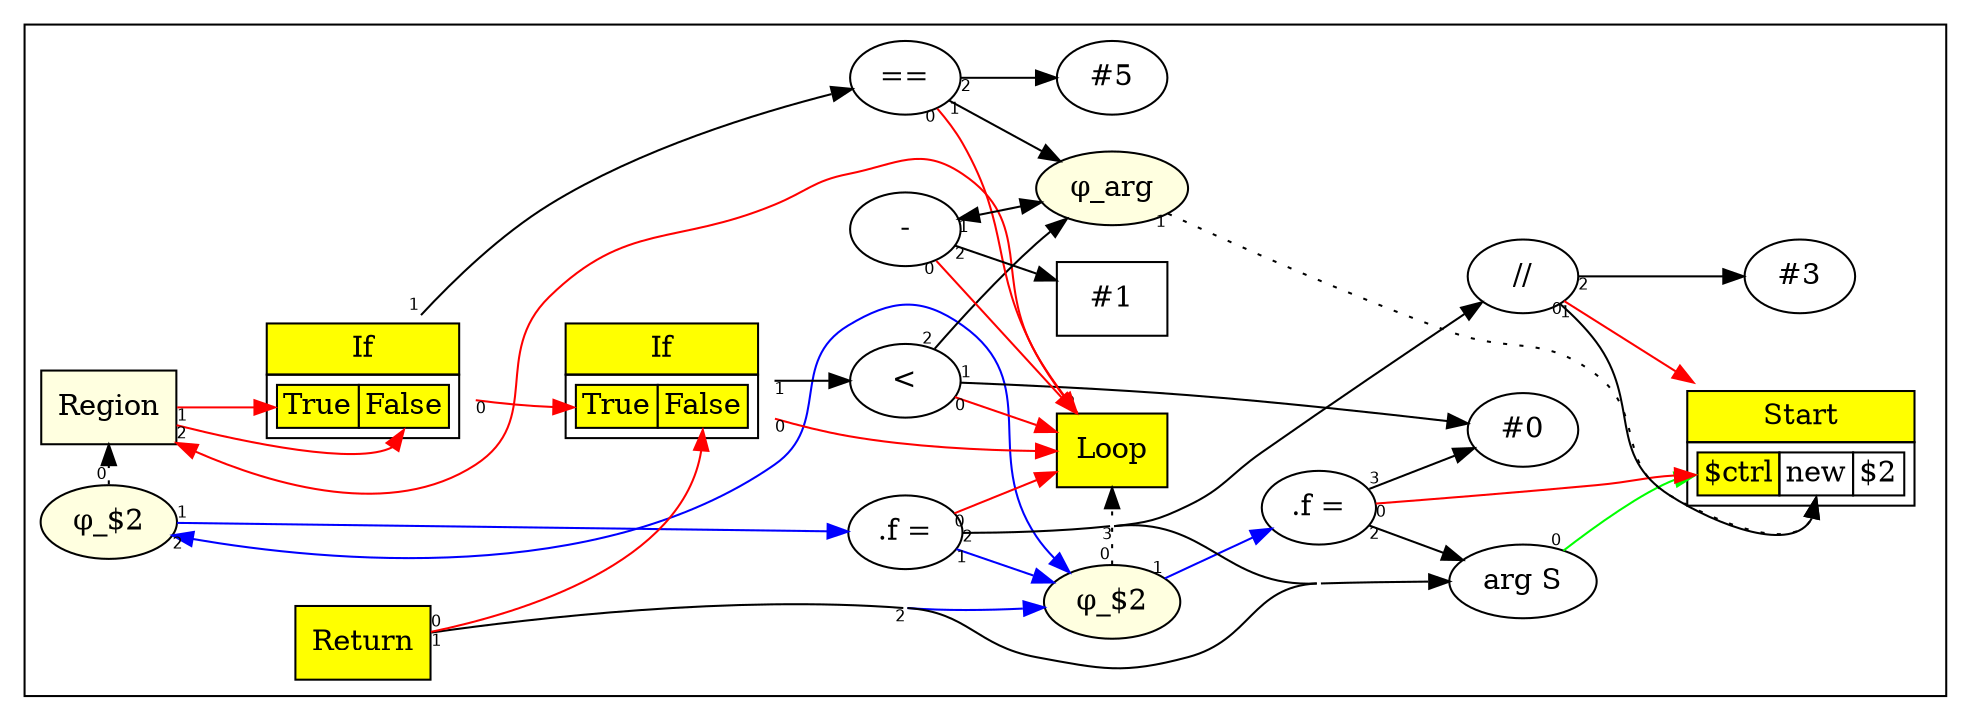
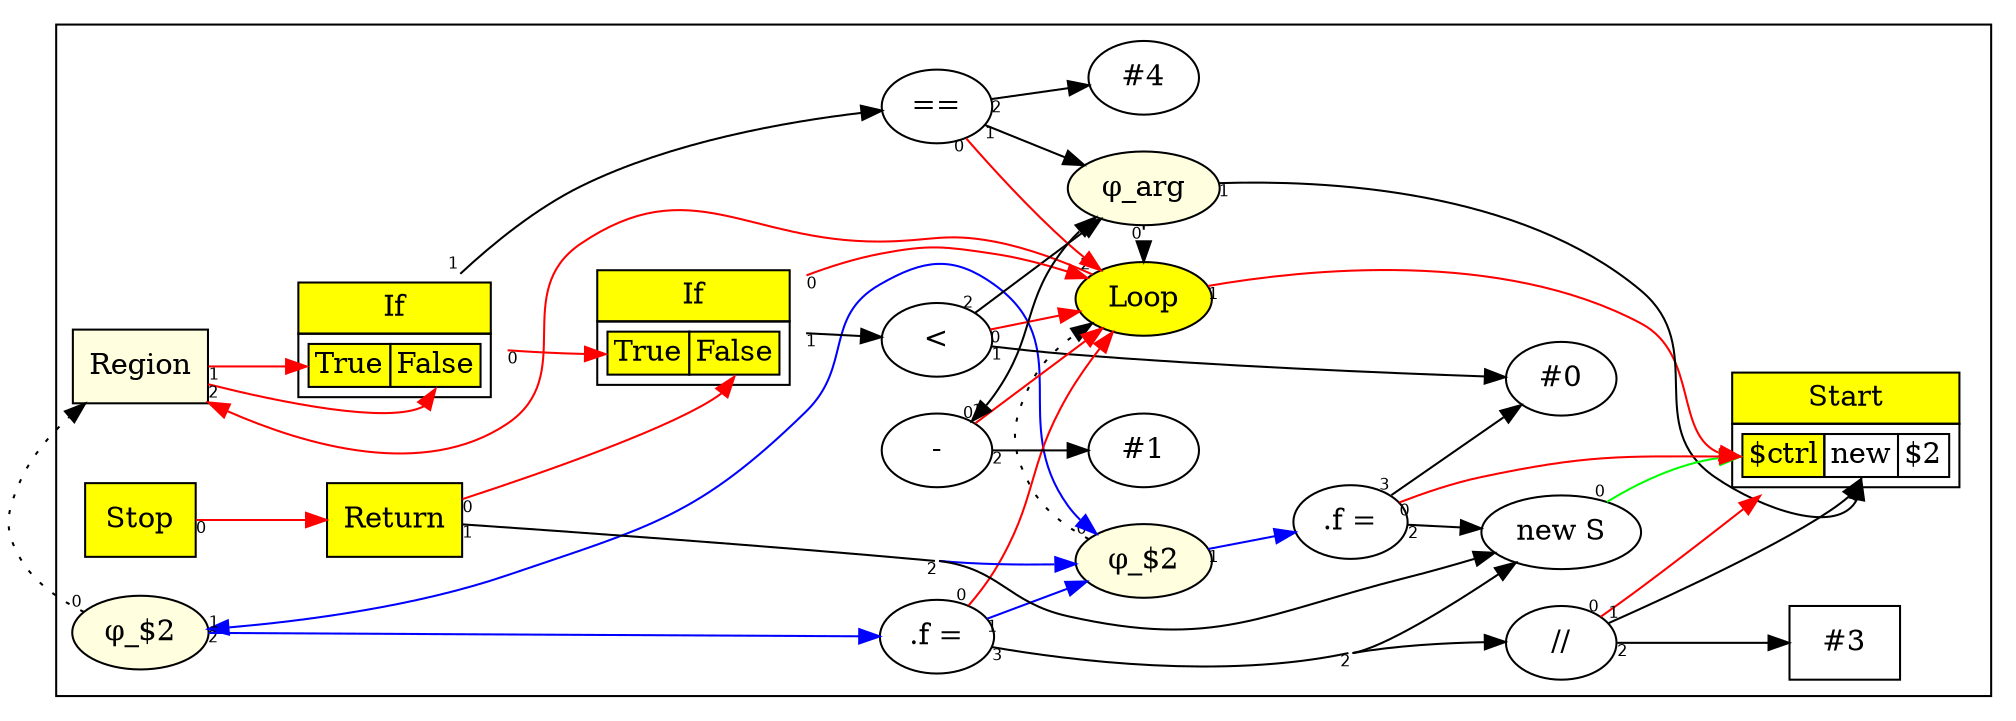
node "#5": label "#5" -> "#4"
edge "φ_arg" -> "Loop": added
node "#3": shape ellipse -> box
edge "Loop" -> "Start": added
node "#1": shape box -> ellipse
edge "φ_arg" -> "Start": style dotted -> solid
node "Loop": shape box -> ellipse
node "Stop": added
node "arg S": label "arg S" -> "new S"
